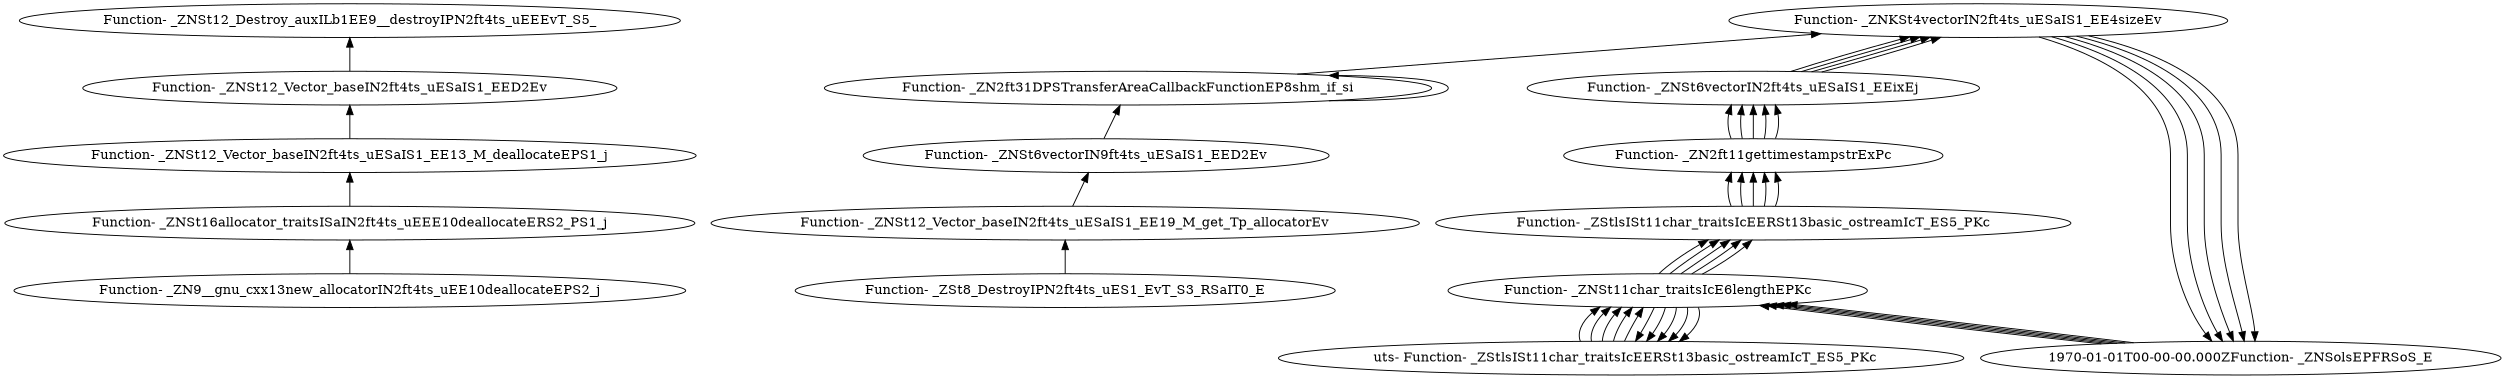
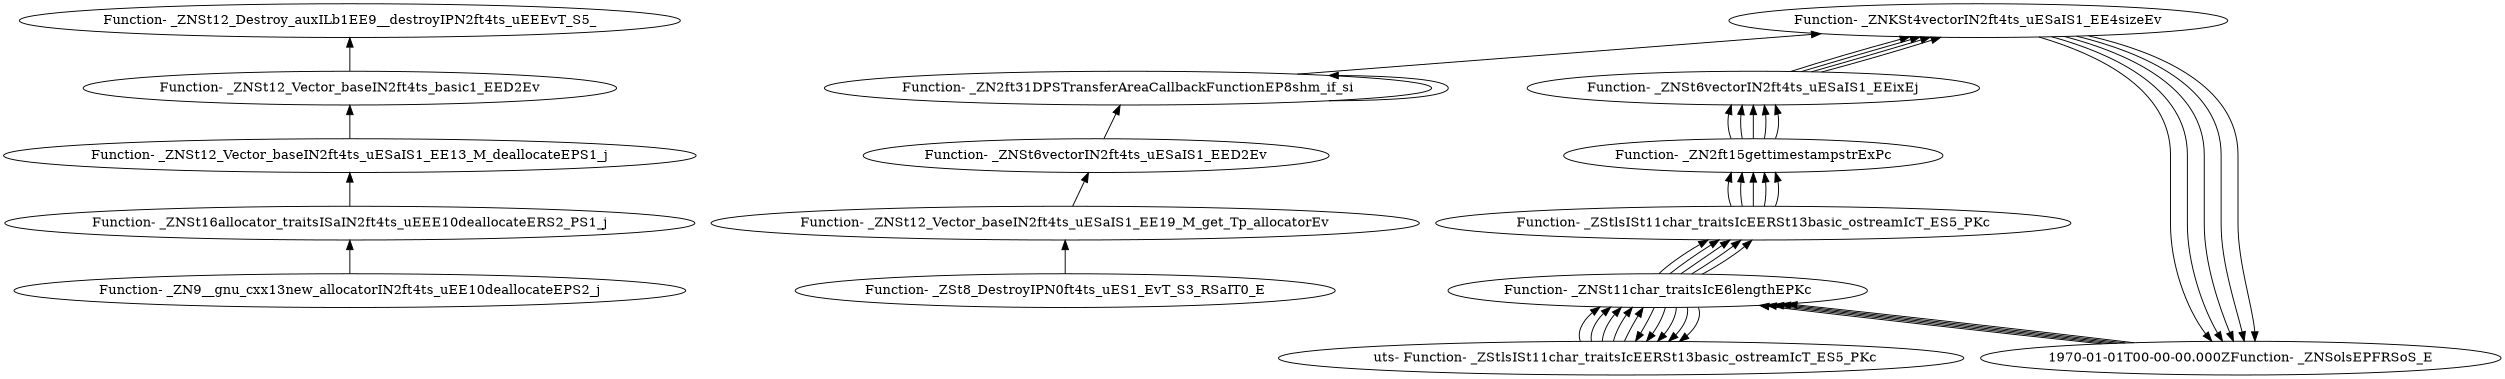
node "Function- _ZNSt12_Vector_baseIN2ft4ts_uESaIS1_EED2Ev": label "Function- _ZNSt12_Vector_baseIN2ft4ts_uESaIS1_EED2Ev" -> "Function- _ZNSt12_Vector_baseIN2ft4ts_basic1_EED2Ev"
node "Function- _ZNSt6vectorIN9ft4ts_uESaIS1_EED2Ev": label "Function- _ZNSt6vectorIN9ft4ts_uESaIS1_EED2Ev" -> "Function- _ZNSt6vectorIN2ft4ts_uESaIS1_EED2Ev"
node "Function- _ZN2ft11gettimestampstrExPc": label "Function- _ZN2ft11gettimestampstrExPc" -> "Function- _ZN2ft15gettimestampstrExPc"
node "Function- _ZSt8_DestroyIPN2ft4ts_uES1_EvT_S3_RSaIT0_E": label "Function- _ZSt8_DestroyIPN2ft4ts_uES1_EvT_S3_RSaIT0_E" -> "Function- _ZSt8_DestroyIPN0ft4ts_uES1_EvT_S3_RSaIT0_E"
